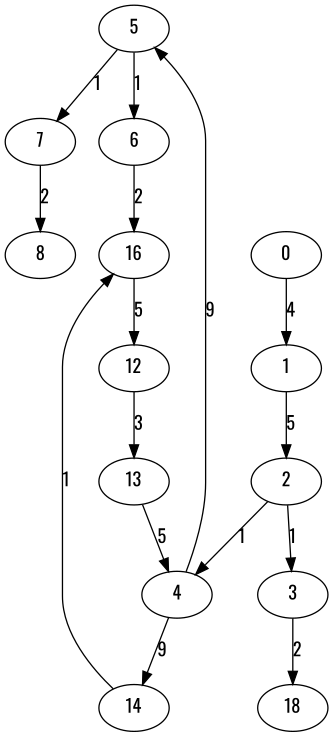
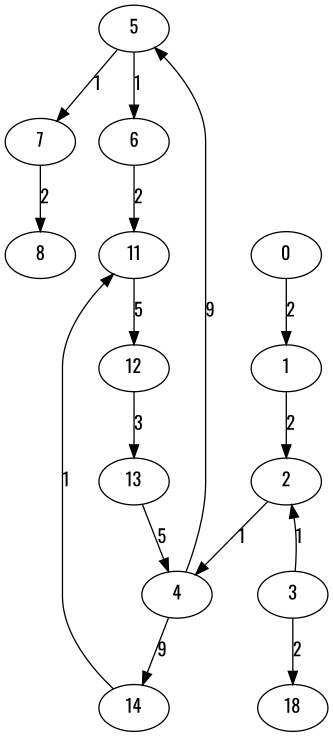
node "16": label "16" -> "11"
edge "0" -> "1": label "4" -> "2"
edge "1" -> "2": label "5" -> "2"
edge "2" -> "3": reversed
